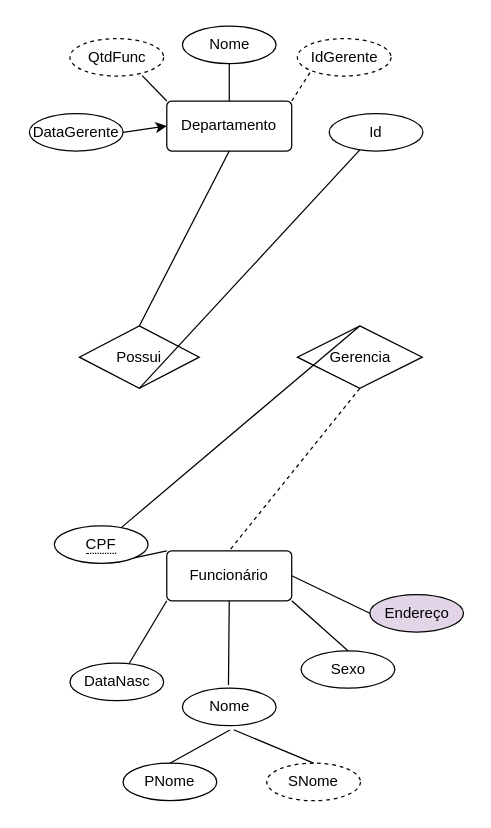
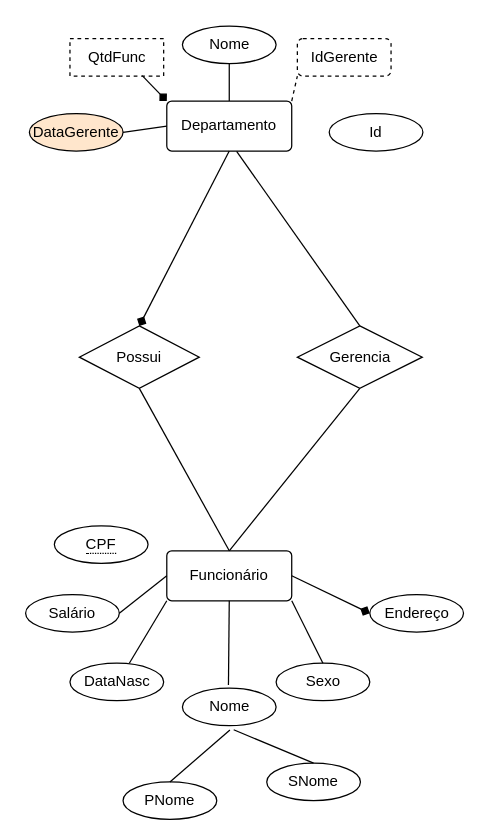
node "QtdFunc": shape ellipse -> rectangle
node "IdGerente": shape ellipse -> rounded rectangle
edge "QtdFunc" -- "Departamento": arrowhead none -> diamond
edge "DataGerente" -> "Departamento": arrowhead classic -> none
node "DataGerente": fillcolor #ffffff -> #ffe6cc
edge "Id" -- "Possui": now "Funcionário" -- "Possui"
edge "Departamento" -- "Possui": arrowhead none -> diamond
edge "Gerencia" -- "CPF": now "Gerencia" -- "Departamento"
edge "Gerencia" -- "Funcionário": style dashed -> solid
edge "CPF" -- "Funcionário": removed
edge "Funcionário" -- "Salário": added
edge "Funcionário" -- "Endereço": arrowhead none -> diamond
node "Salário": added
node "Endereço": fillcolor #e1d5e7 -> #ffffff
node "Sexo": moved (348, 669) -> (323, 682)
node "PNome": moved (170, 782) -> (170, 801)
node "SNome": style dashed -> solid
